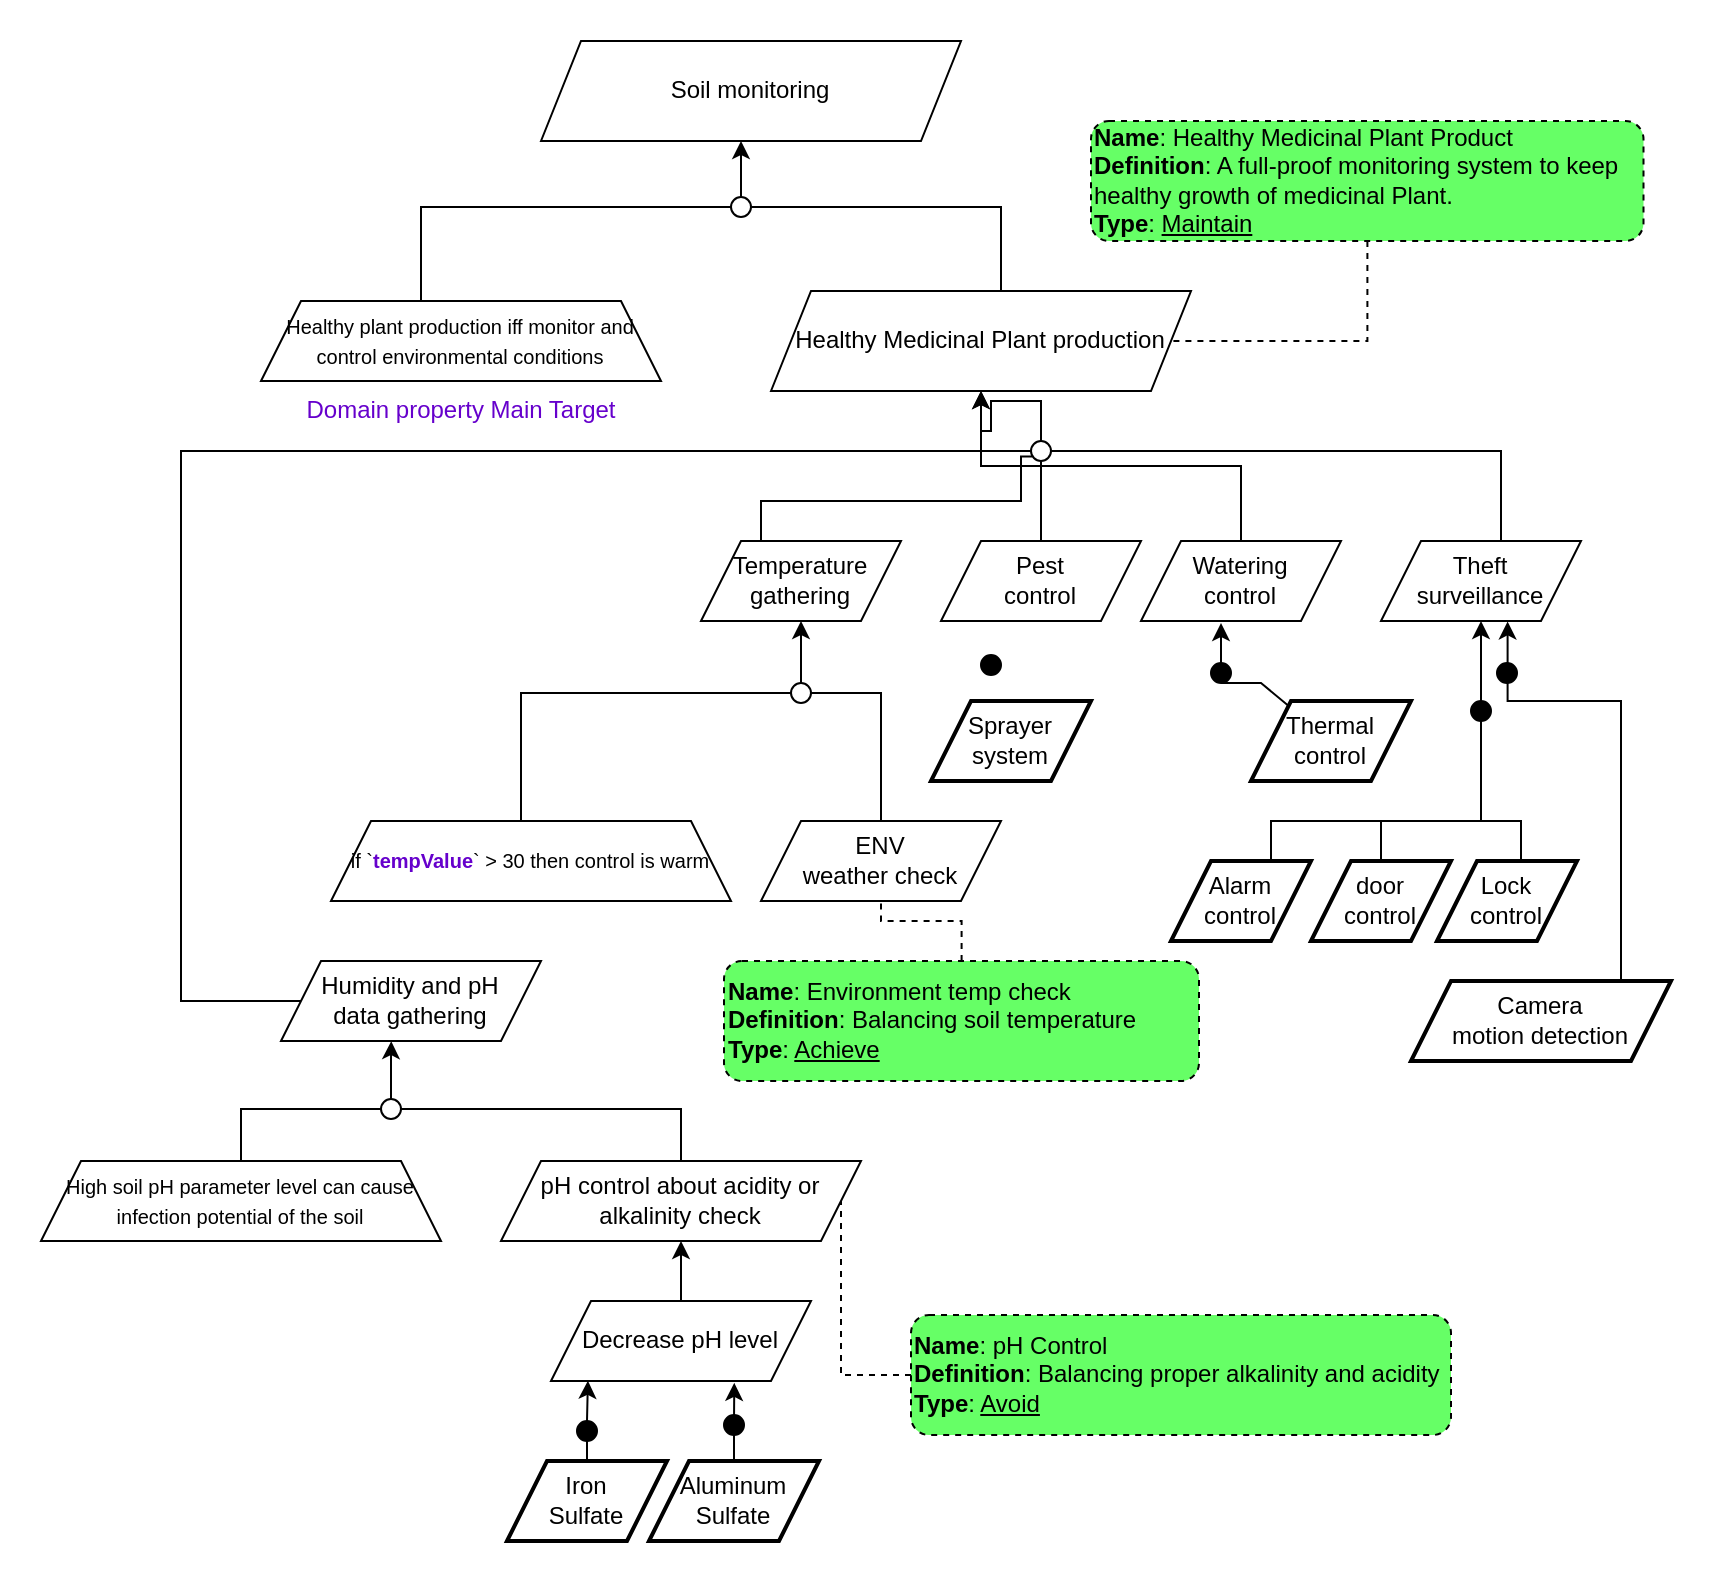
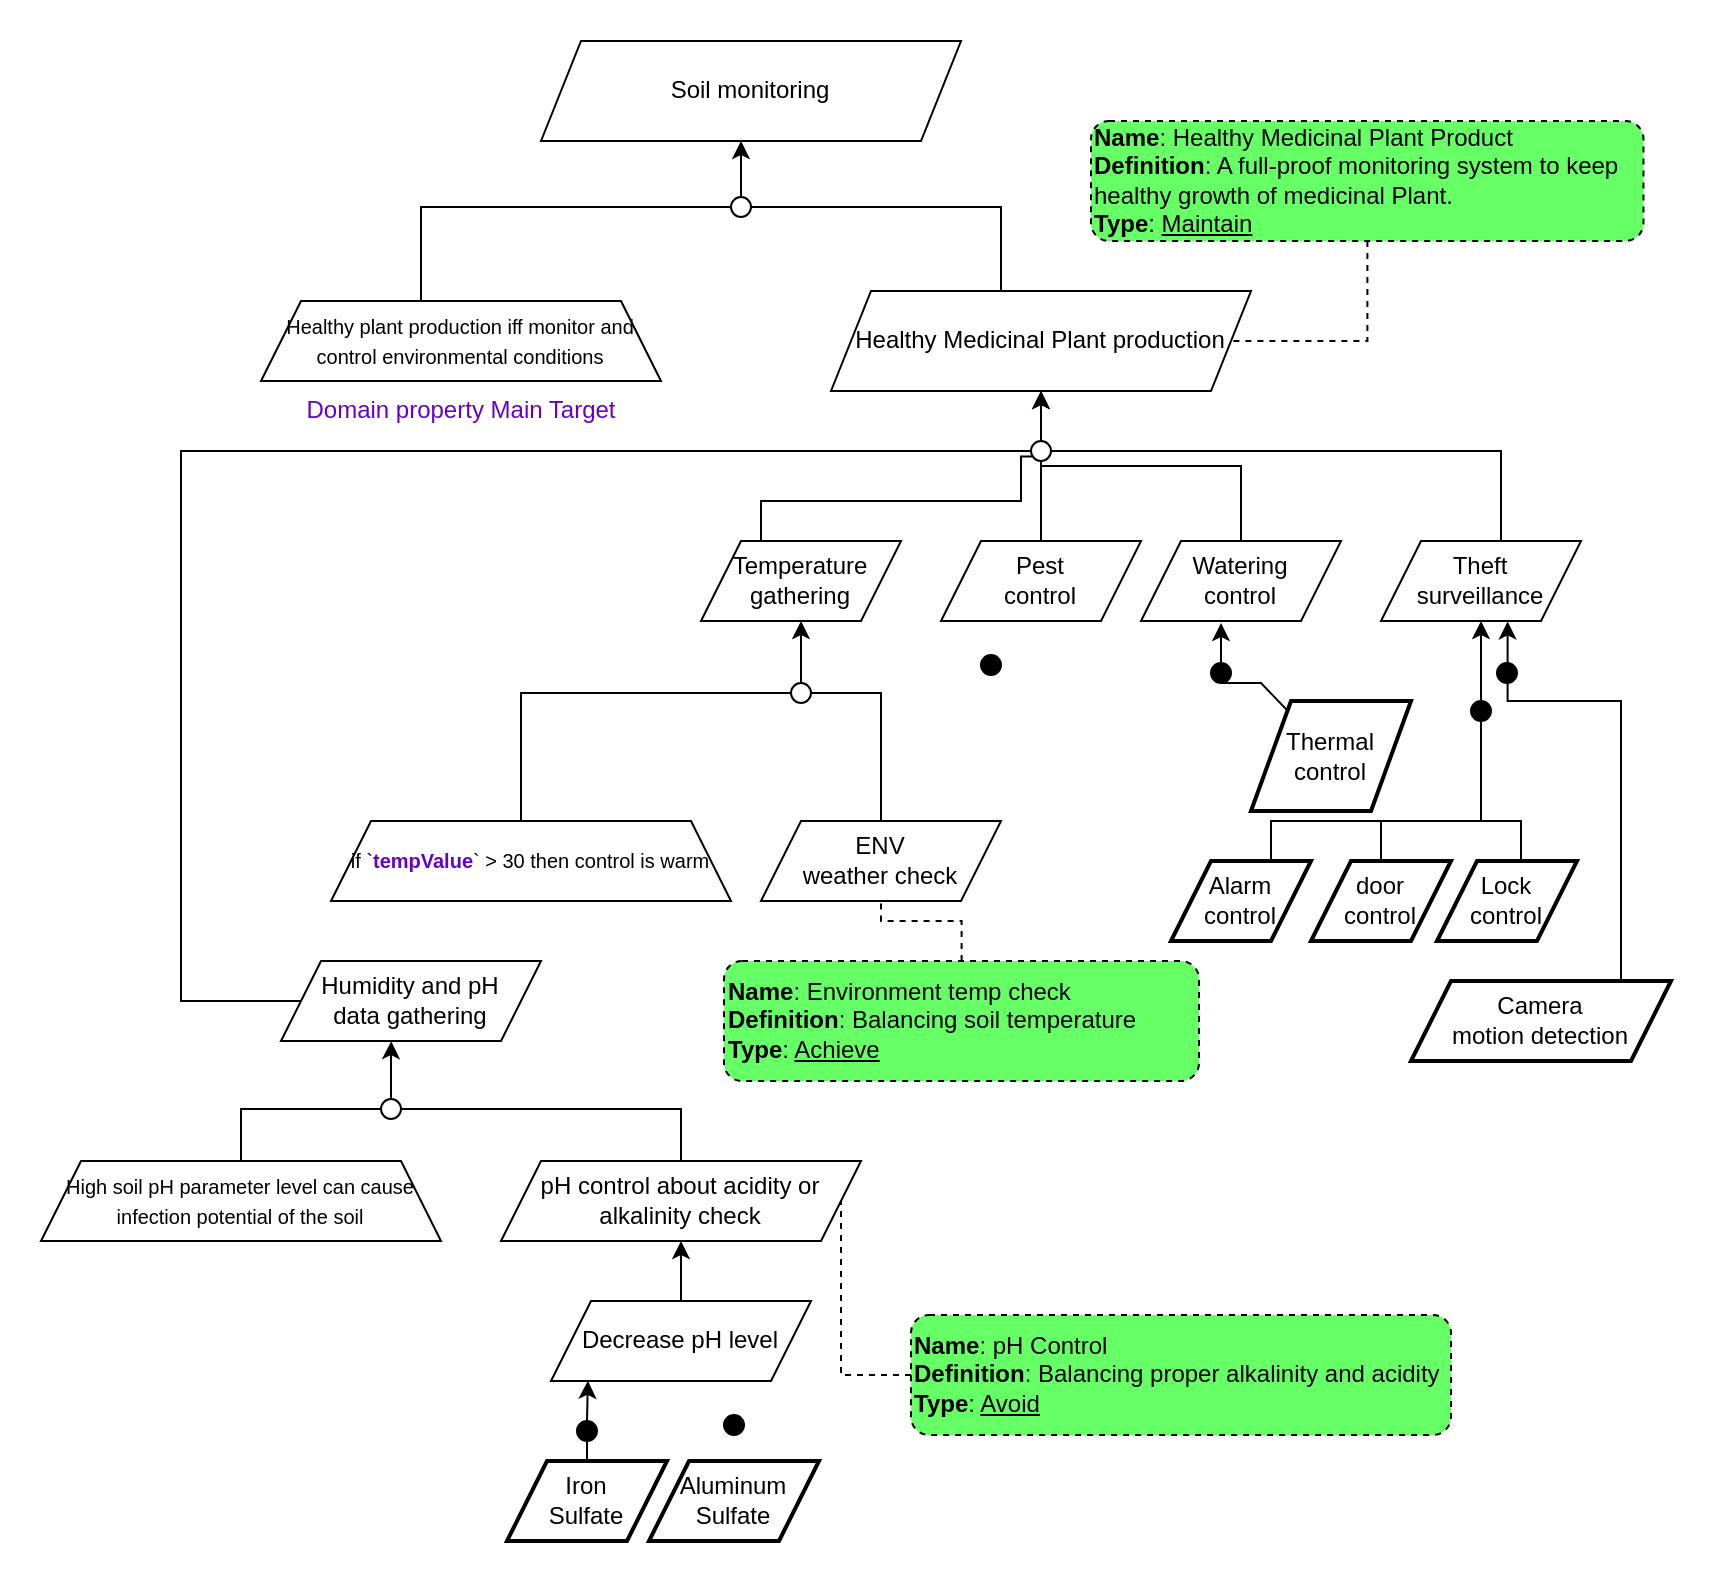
node "Healthy Medicinal Plant production": moved (981, 341) -> (1041, 341)
node "Sprayer system": removed
node "Thermal control": size 160x80 -> 160x110
edge "Aluminum Sulfate" -> "Decrease pH level": removed
